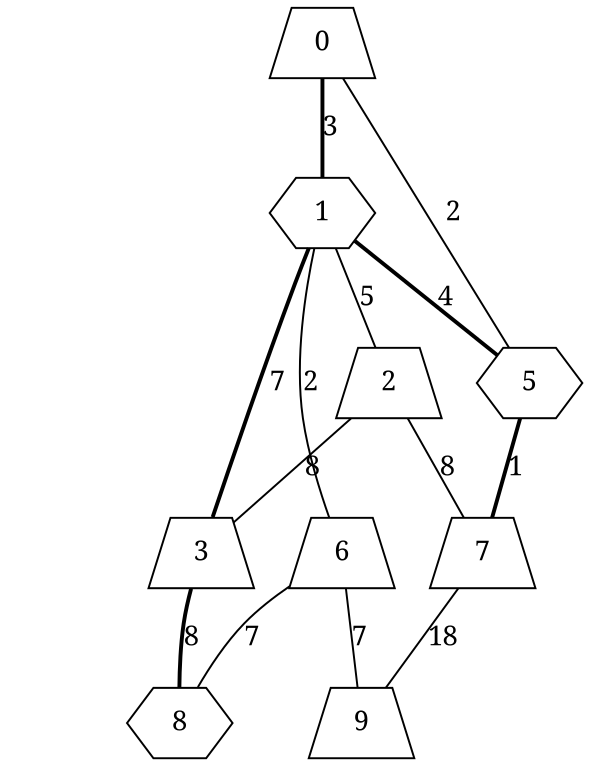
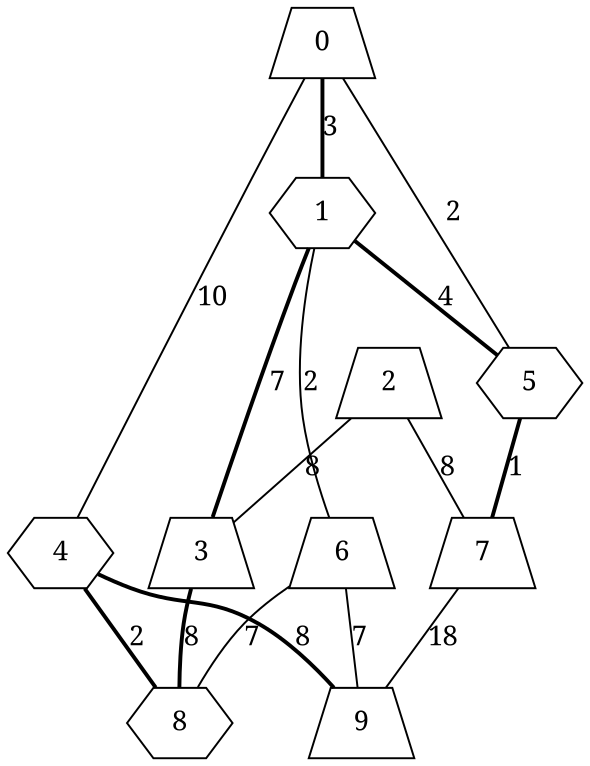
edge "1" -- "2": removed, label "5"
node "4": added
